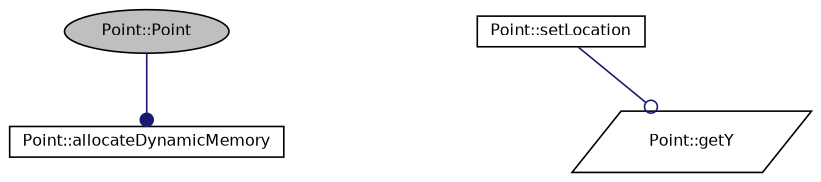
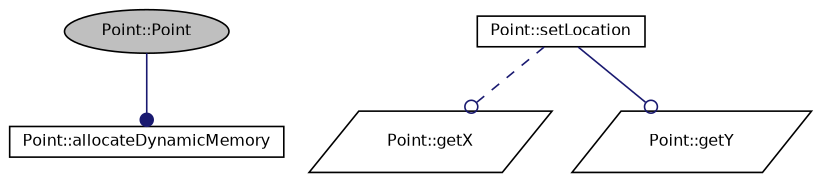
node "Point::getX": added
